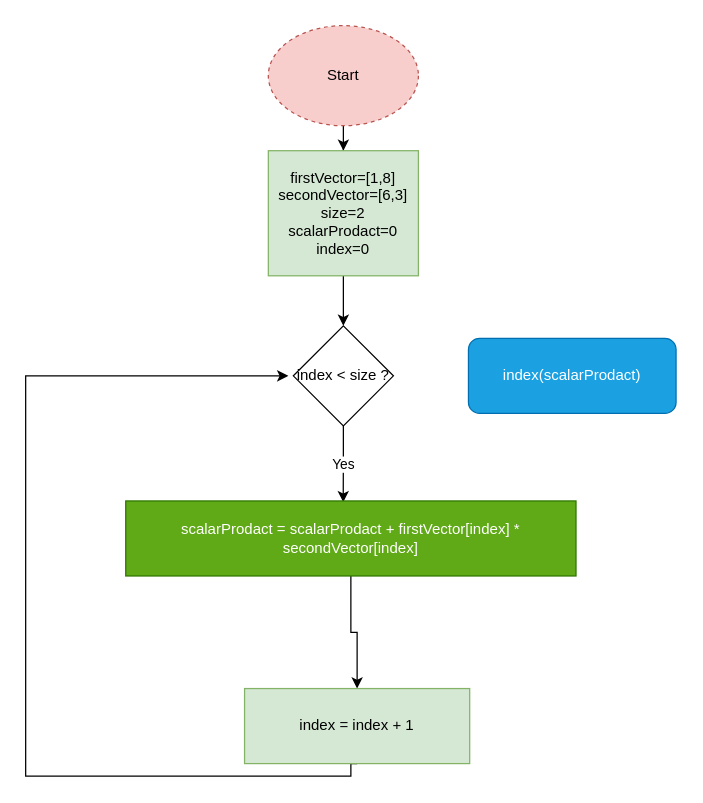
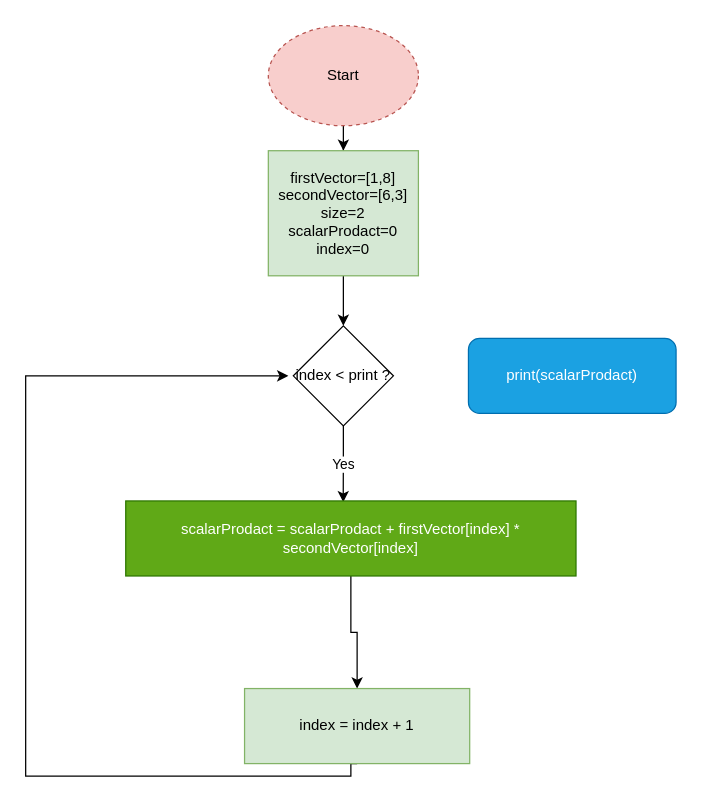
node "index < size ?": label "index < size ?" -> "index < print ?"
node "index(scalarProdact)": label "index(scalarProdact)" -> "print(scalarProdact)"
